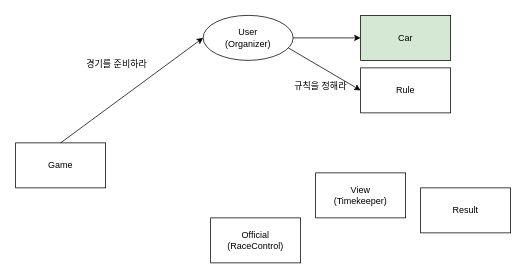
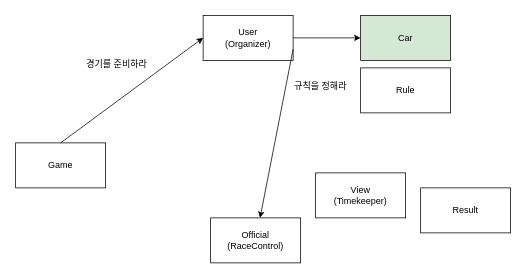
node "User (Organizer)": shape ellipse -> rectangle
edge "User (Organizer)" -> "Rule": now "User (Organizer)" -> "Official (RaceControl)"
